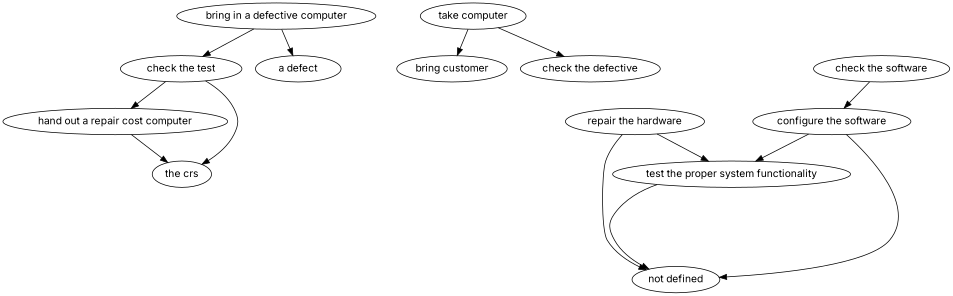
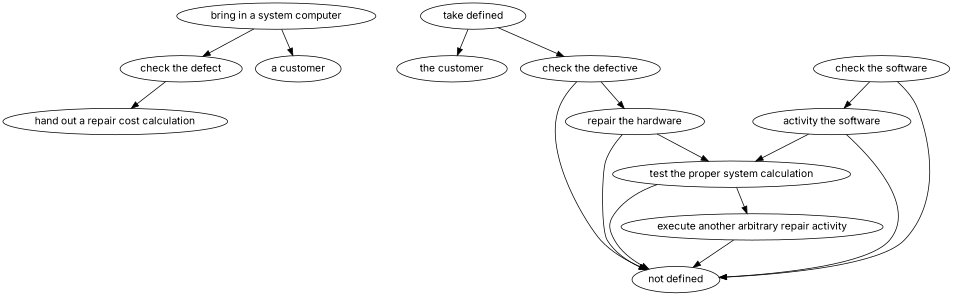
node "bring in a defective computer": label "bring in a defective computer" -> "bring in a system computer"
node "take computer": label "take computer" -> "take defined"
node "check the test": label "check the test" -> "check the defect"
node "a defect": label "a defect" -> "a customer"
node "bring customer": label "bring customer" -> "the customer"
edge "check the defective" -> "repair the hardware": added
node "hand out a repair cost computer": label "hand out a repair cost computer" -> "hand out a repair cost calculation"
node "configure the software": label "configure the software" -> "activity the software"
node "the crs": removed
node "test the proper system functionality": label "test the proper system functionality" -> "test the proper system calculation"
edge "check the defective" -> "not defined": added
node "execute another arbitrary repair activity": added
edge "check the software" -> "not defined": added
